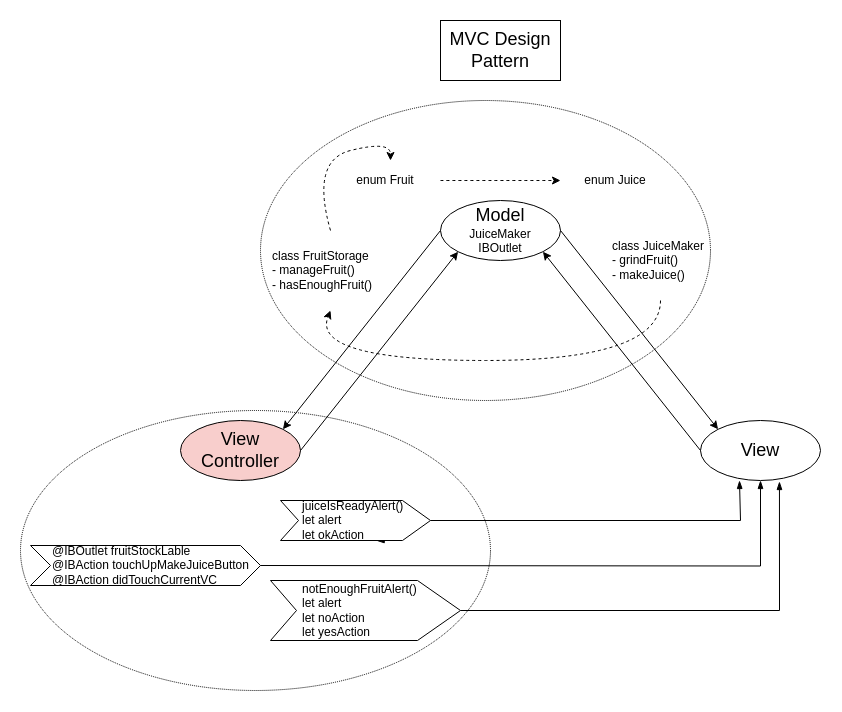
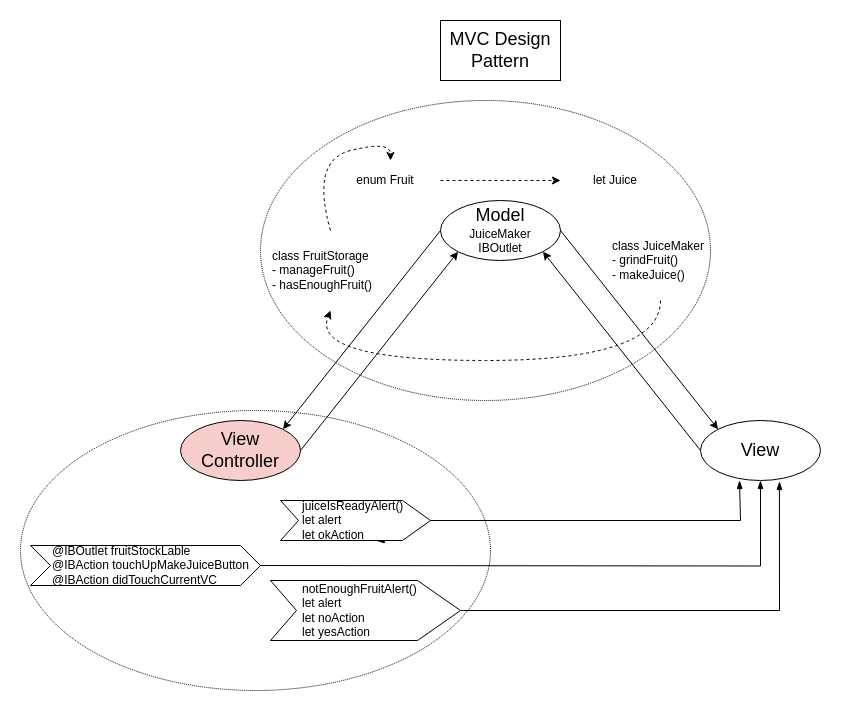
node "enum Juice": label "enum Juice" -> "let Juice"
